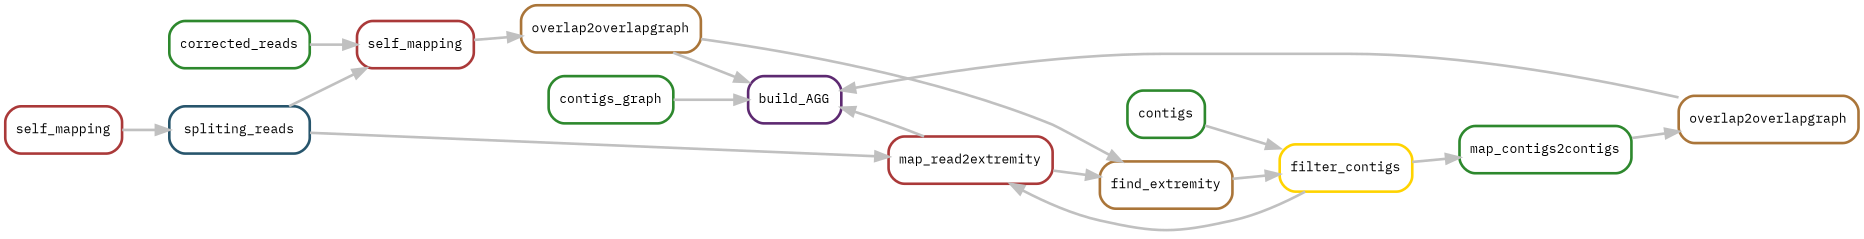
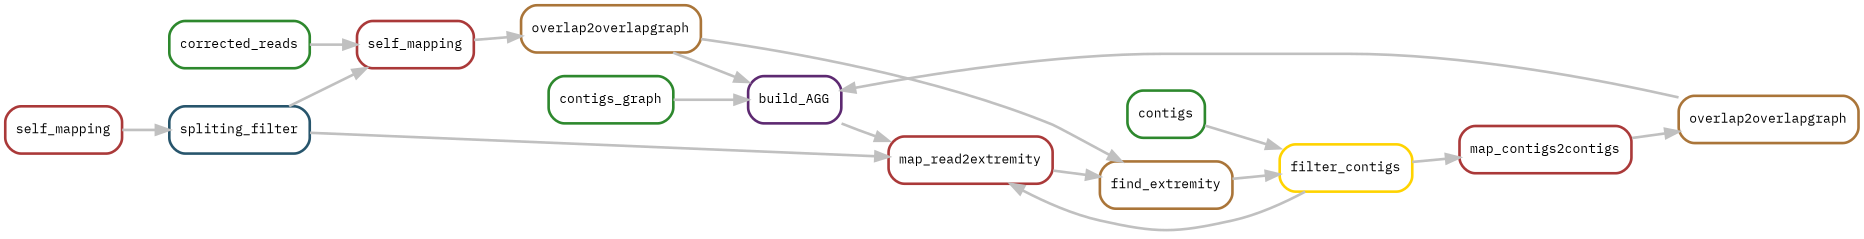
edge "map_read2extremity" -> "build_AGG": reversed
node "spliting_reads": label "spliting_reads" -> "spliting_filter"
node "map_contigs2contigs": color #2d882d -> #aa3939
